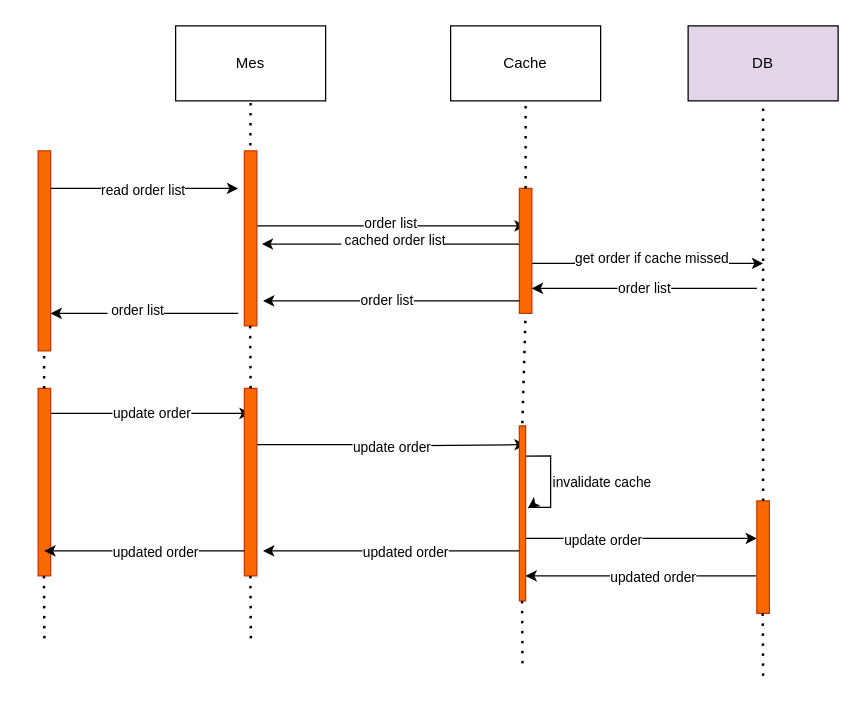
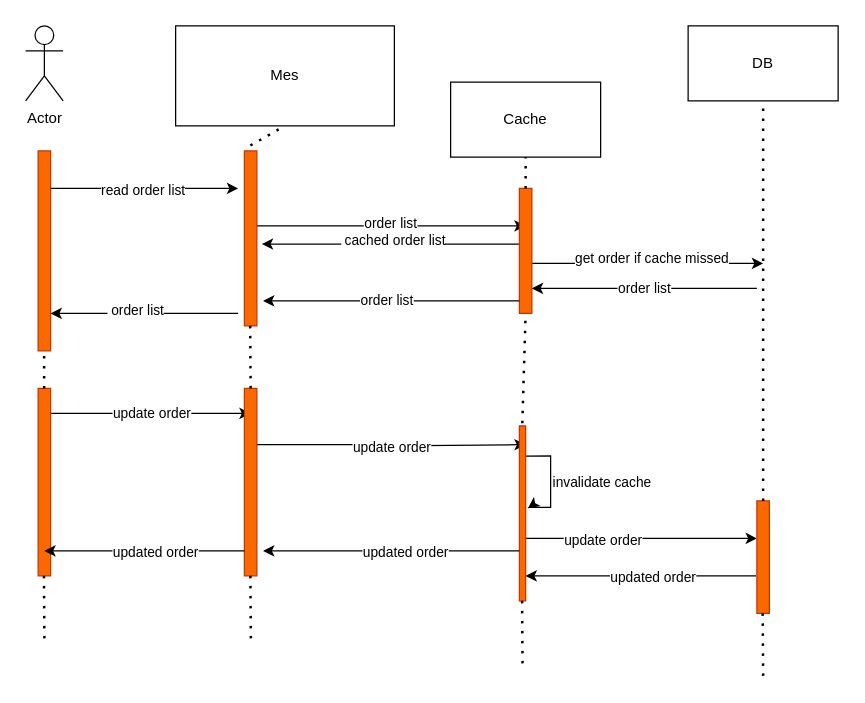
node "Actor": added
node "Mes": size 150x75 -> 219x100
node "Cache": moved (526, 63) -> (526, 119)
node "DB": fillcolor #e1d5e7 -> #ffffff
